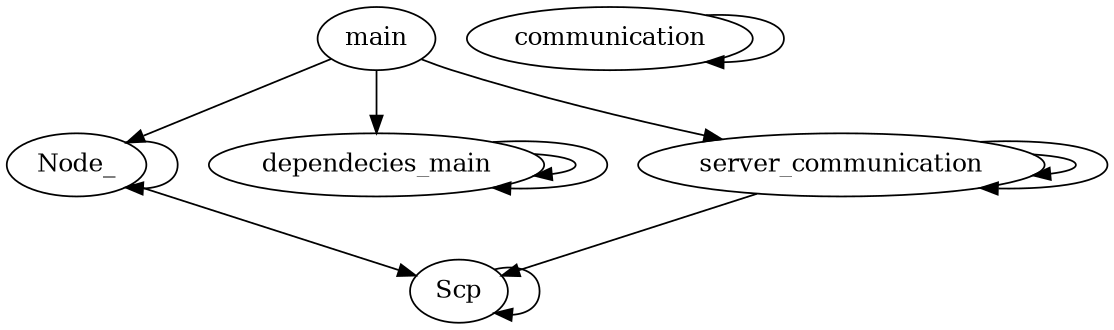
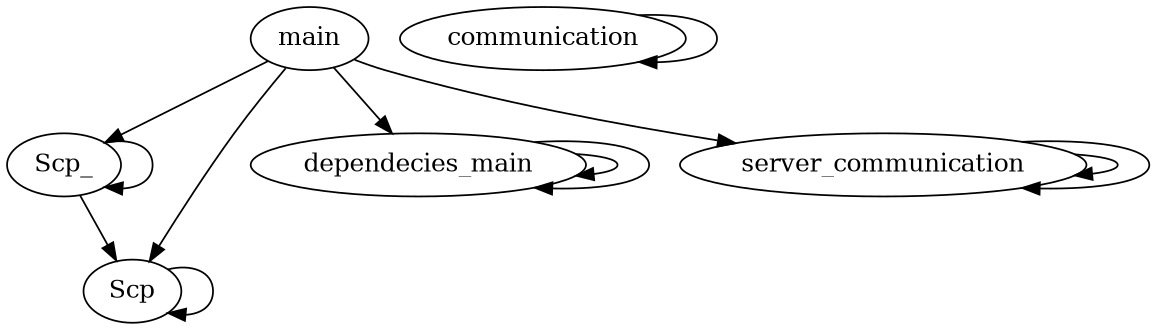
node "Node_": label "Node_" -> "Scp_"
edge "server_communication" -> "Scp": now "main" -> "Scp"
